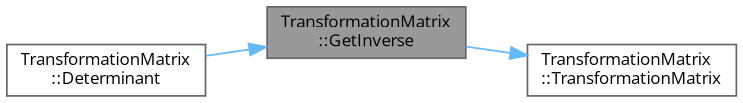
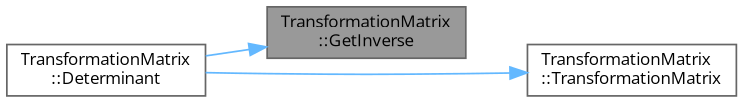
edge "TransformationMatrix ::GetInverse" -> "TransformationMatrix ::TransformationMatrix": now "TransformationMatrix ::Determinant" -> "TransformationMatrix ::TransformationMatrix"
